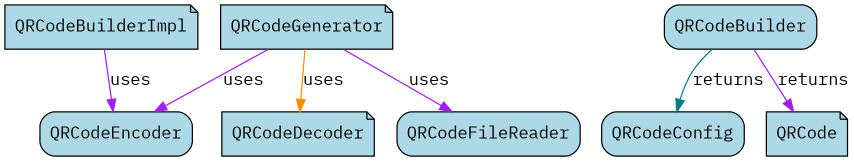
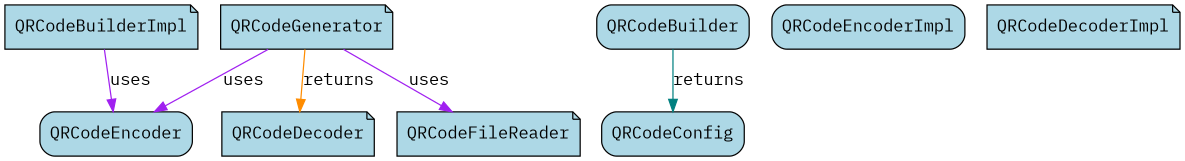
node "QRCodeEncoderImpl": added
node "QRCodeDecoderImpl": added
edge "QRCodeGenerator" -> "QRCodeDecoder": label "uses" -> "returns"
node "QRCodeFileReader": shape box -> note
node "QRCode": removed
